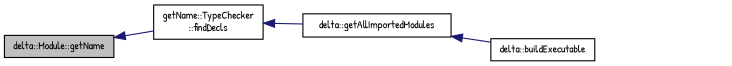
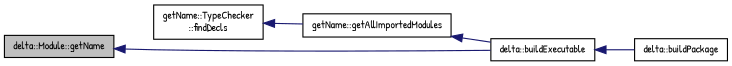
node "delta::getAllImportedModules": label "delta::getAllImportedModules" -> "getName::getAllImportedModules"
edge "getName::TypeChecker ::findDecls" -> "delta::Module::getName": now "delta::buildExecutable" -> "delta::Module::getName"
node "delta::buildPackage": added
